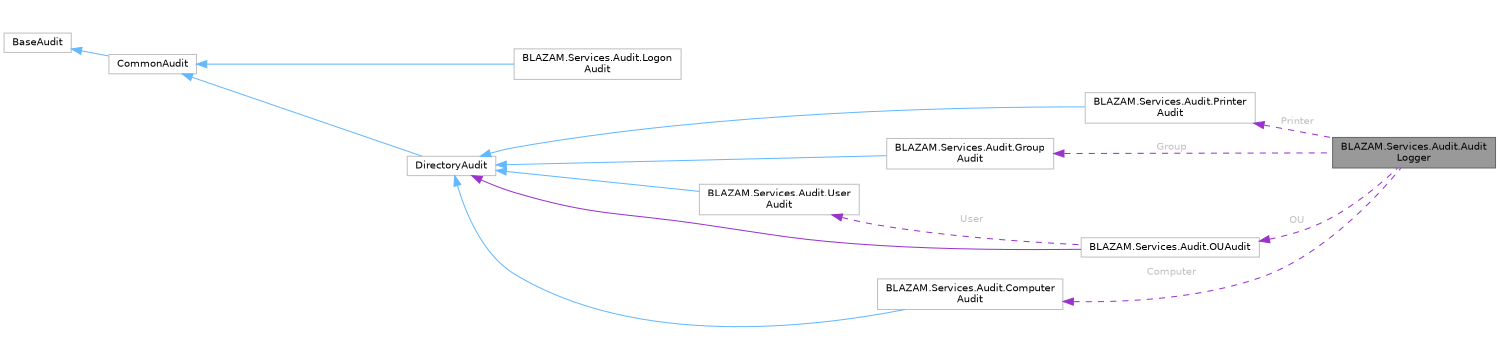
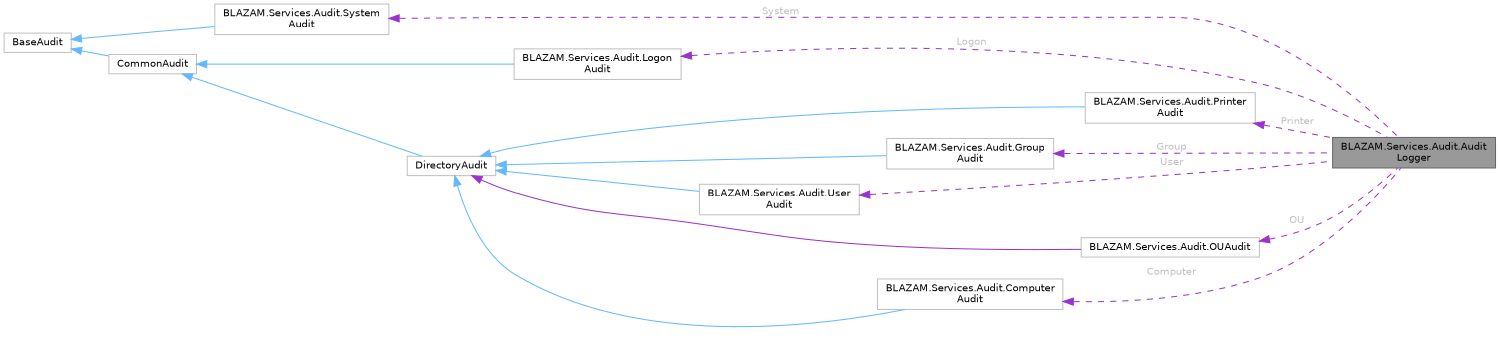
node "BLAZAM.Services.Audit.System Audit": added
edge "BLAZAM.Services.Audit.Audit Logger" -> "BLAZAM.Services.Audit.Logon Audit": added, label "Logon"
edge "BLAZAM.Services.Audit.OUAudit" -> "BLAZAM.Services.Audit.User Audit": now "BLAZAM.Services.Audit.Audit Logger" -> "BLAZAM.Services.Audit.User Audit"
